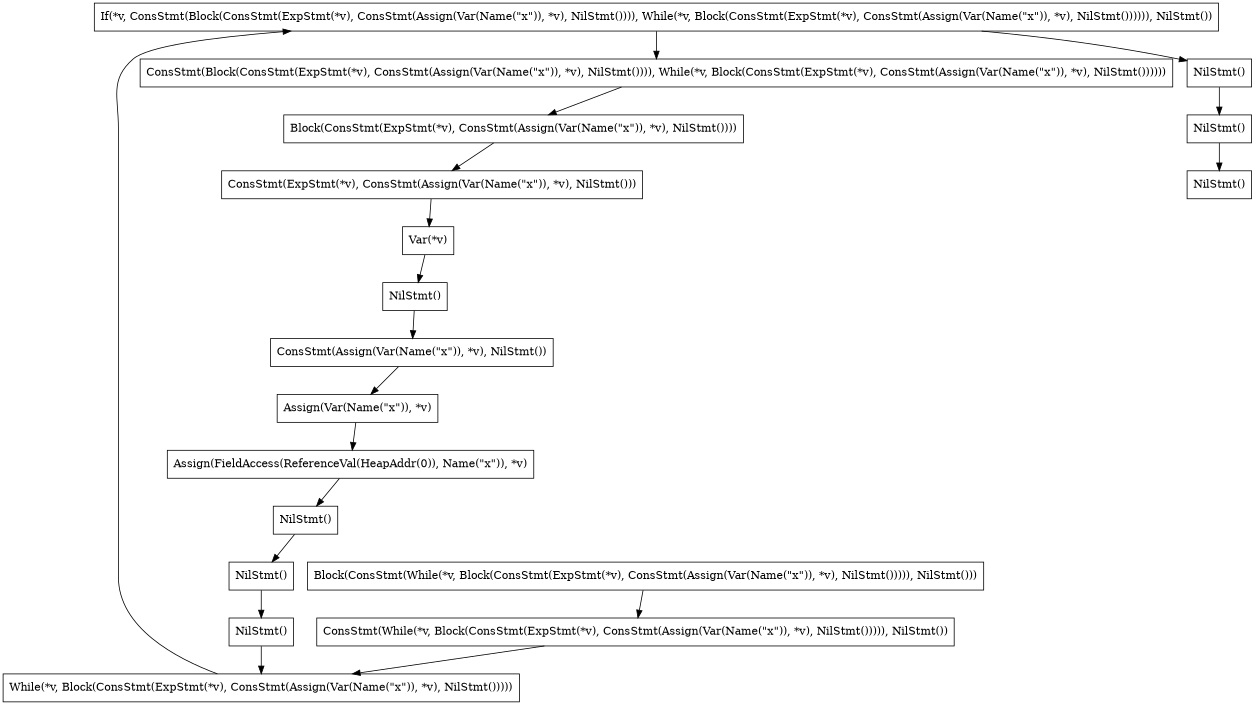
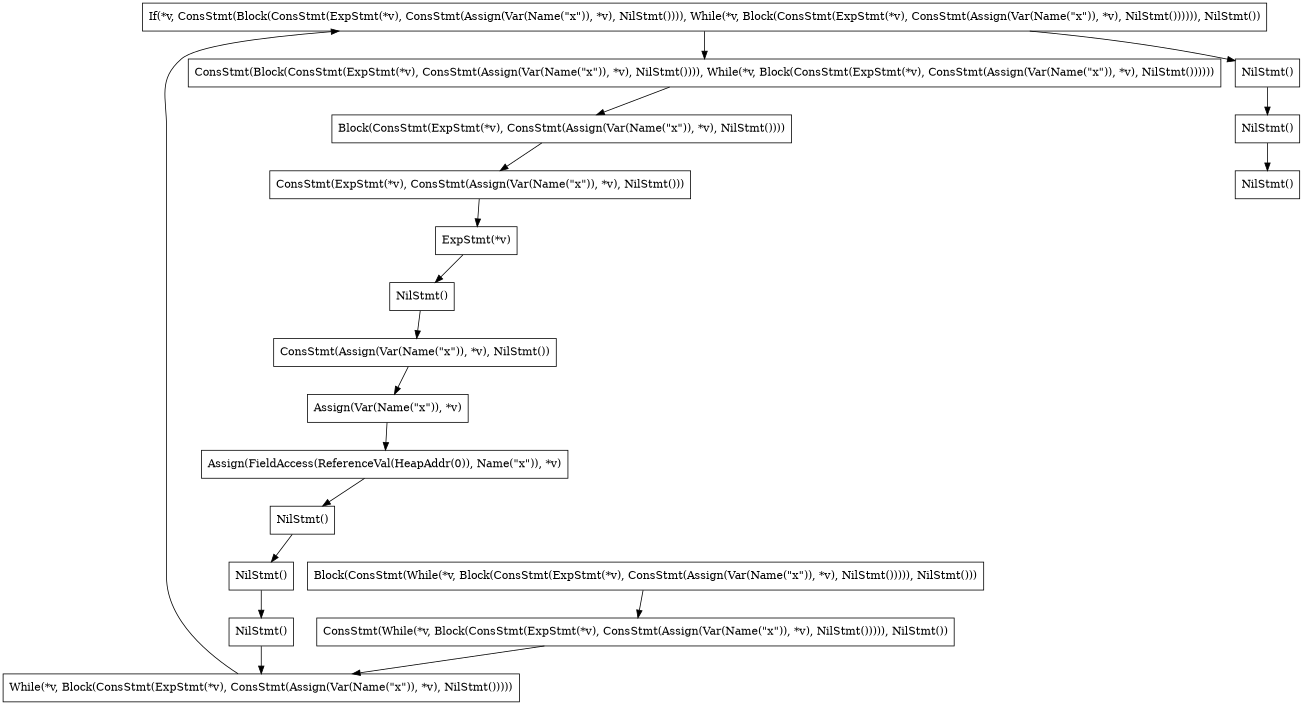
node "Var(*v)": label "Var(*v)" -> "ExpStmt(*v)"
